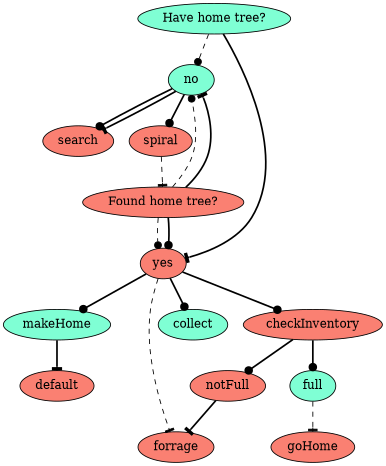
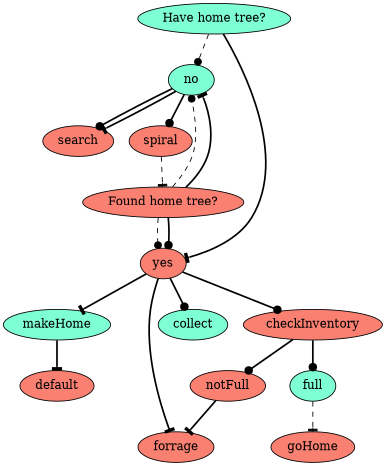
edge "yes" -> "makeHome": arrowhead dot -> tee
edge "yes" -> "forrage": style dashed -> bold
